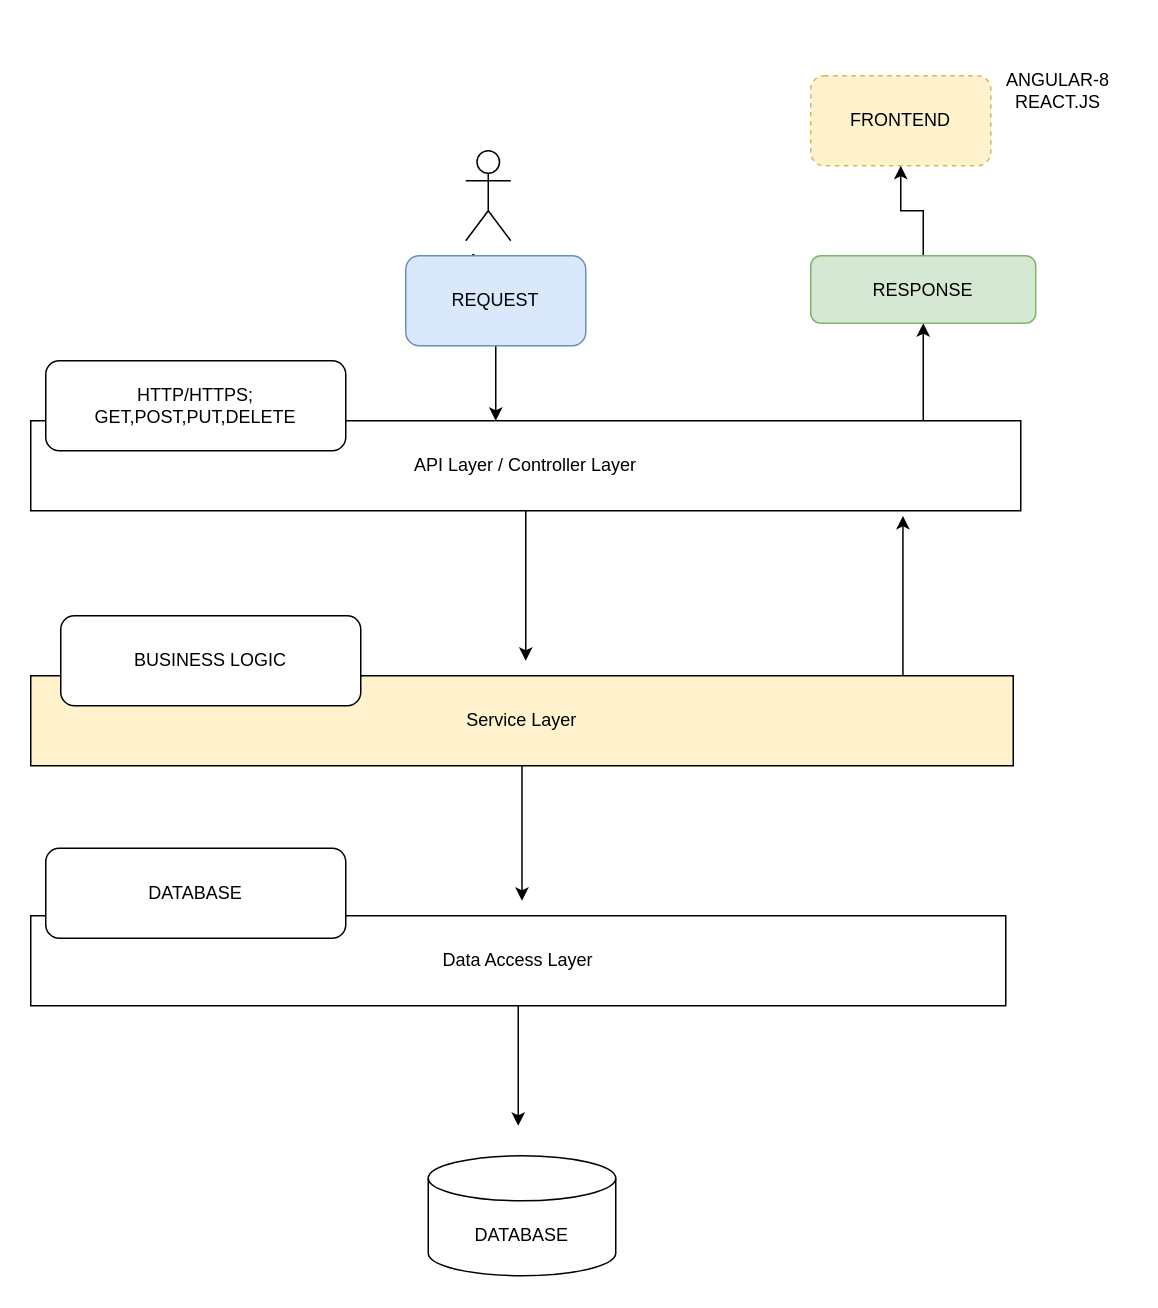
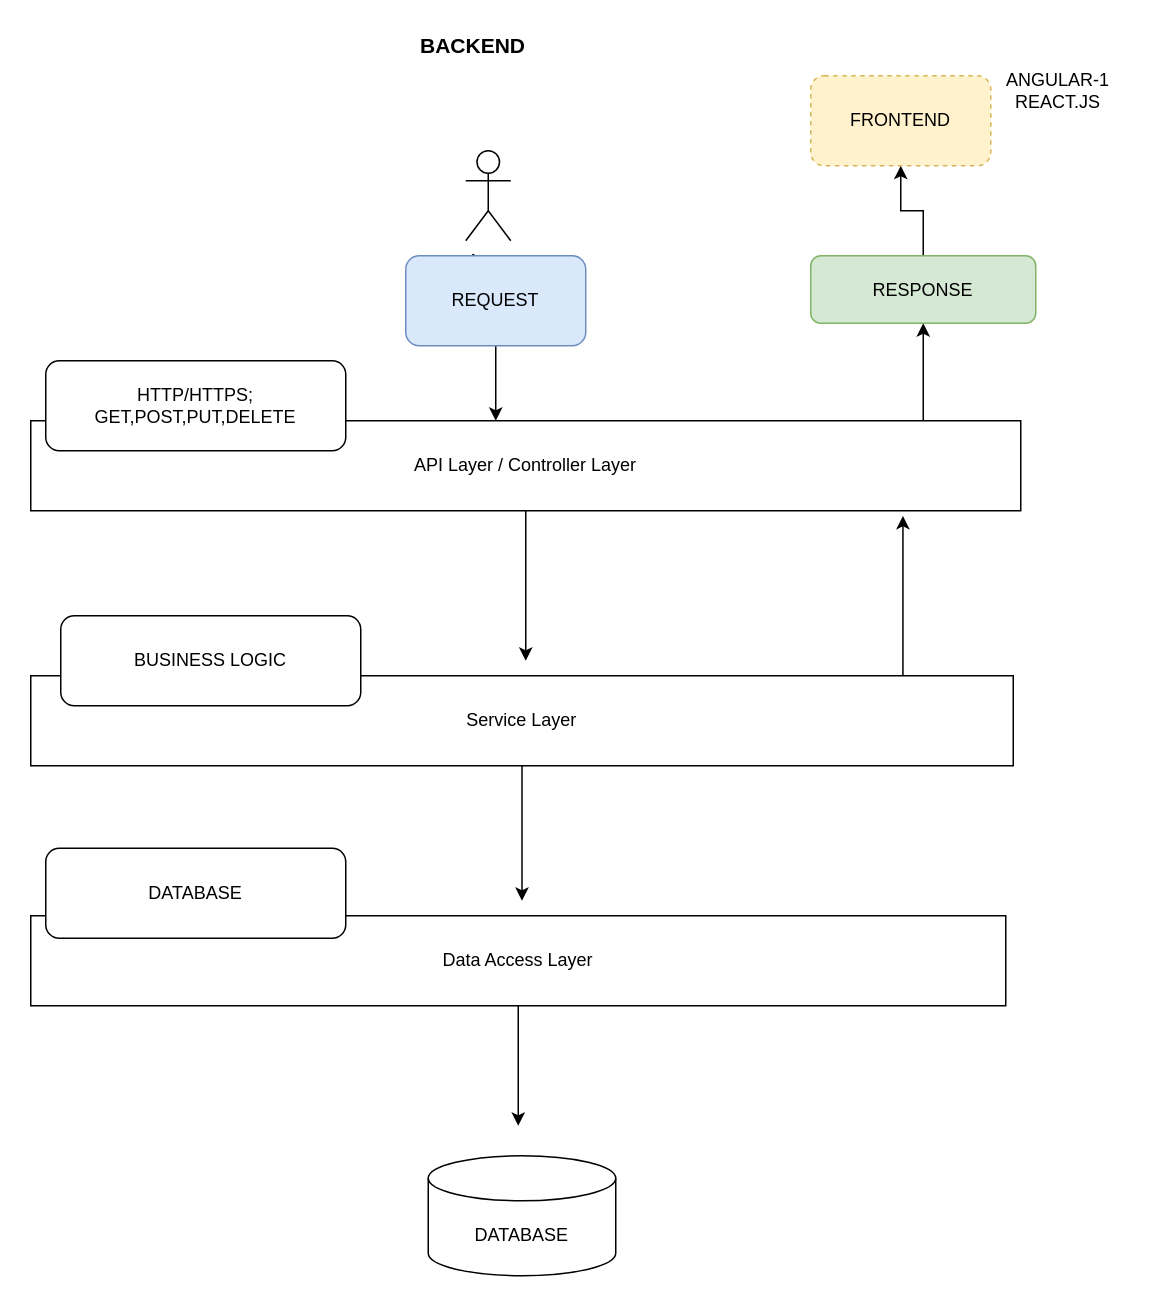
node "BACKEND": added
node "ANGULAR-8 REACT.JS": label "ANGULAR-8 REACT.JS" -> "ANGULAR-1 REACT.JS"
node "Service Layer": fillcolor #fff2cc -> #ffffff
